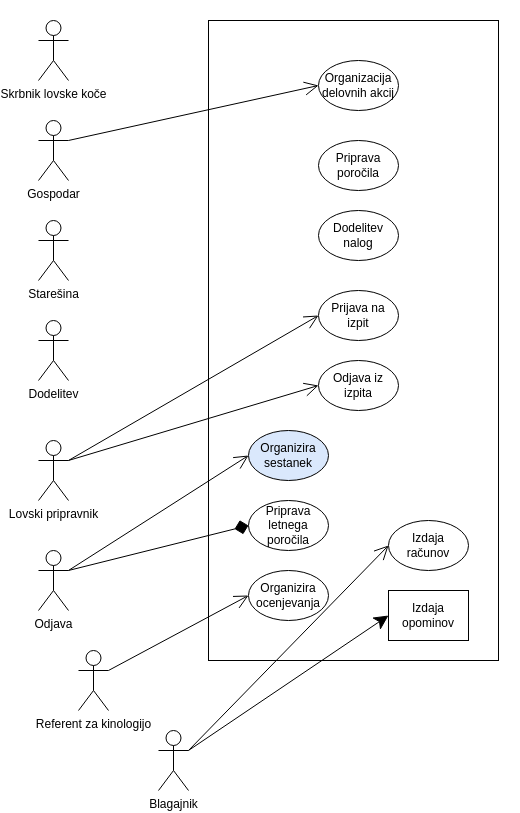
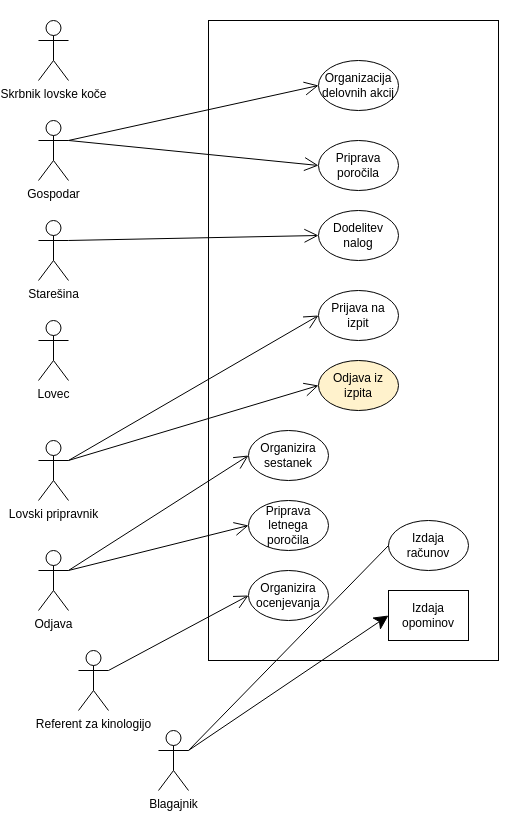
edge "Gospodar" -> "Priprava poročila": added
edge "Starešina" -> "Dodelitev nalog": added
node "Odjava iz izpita": fillcolor #ffffff -> #fff2cc
node "Dodelitev": label "Dodelitev" -> "Lovec"
node "Organizira sestanek": fillcolor #dae8fc -> #ffffff
edge "Odjava" -> "Priprava letnega poročila": arrowhead diamond -> open
edge "Blagajnik" -> "Izdaja računov": arrowhead open -> none
